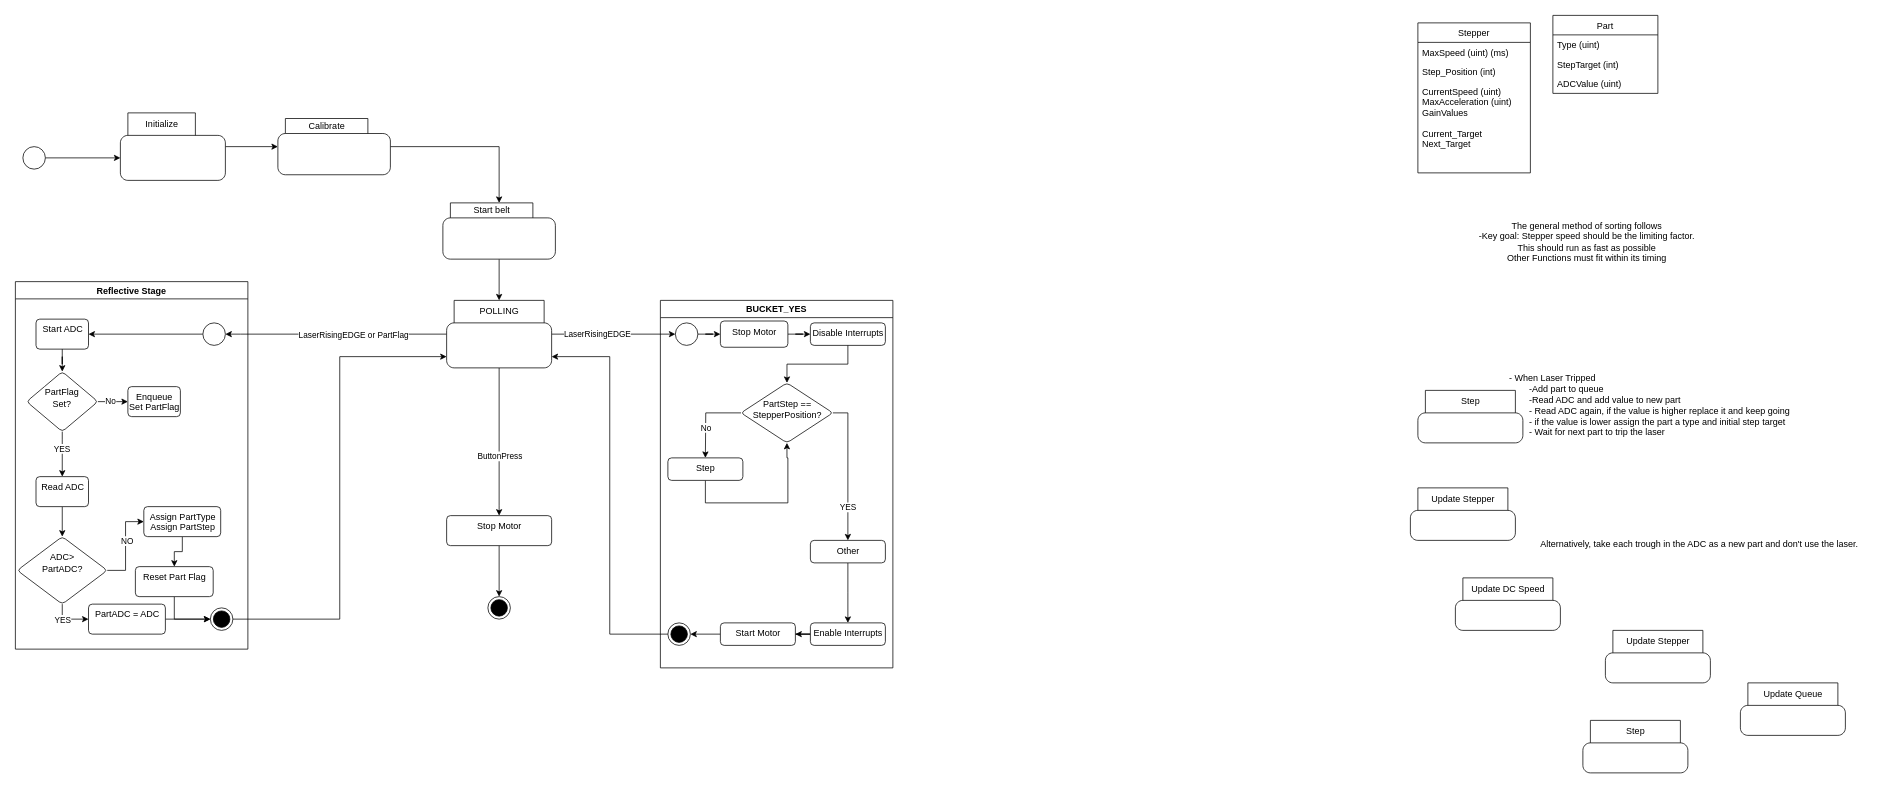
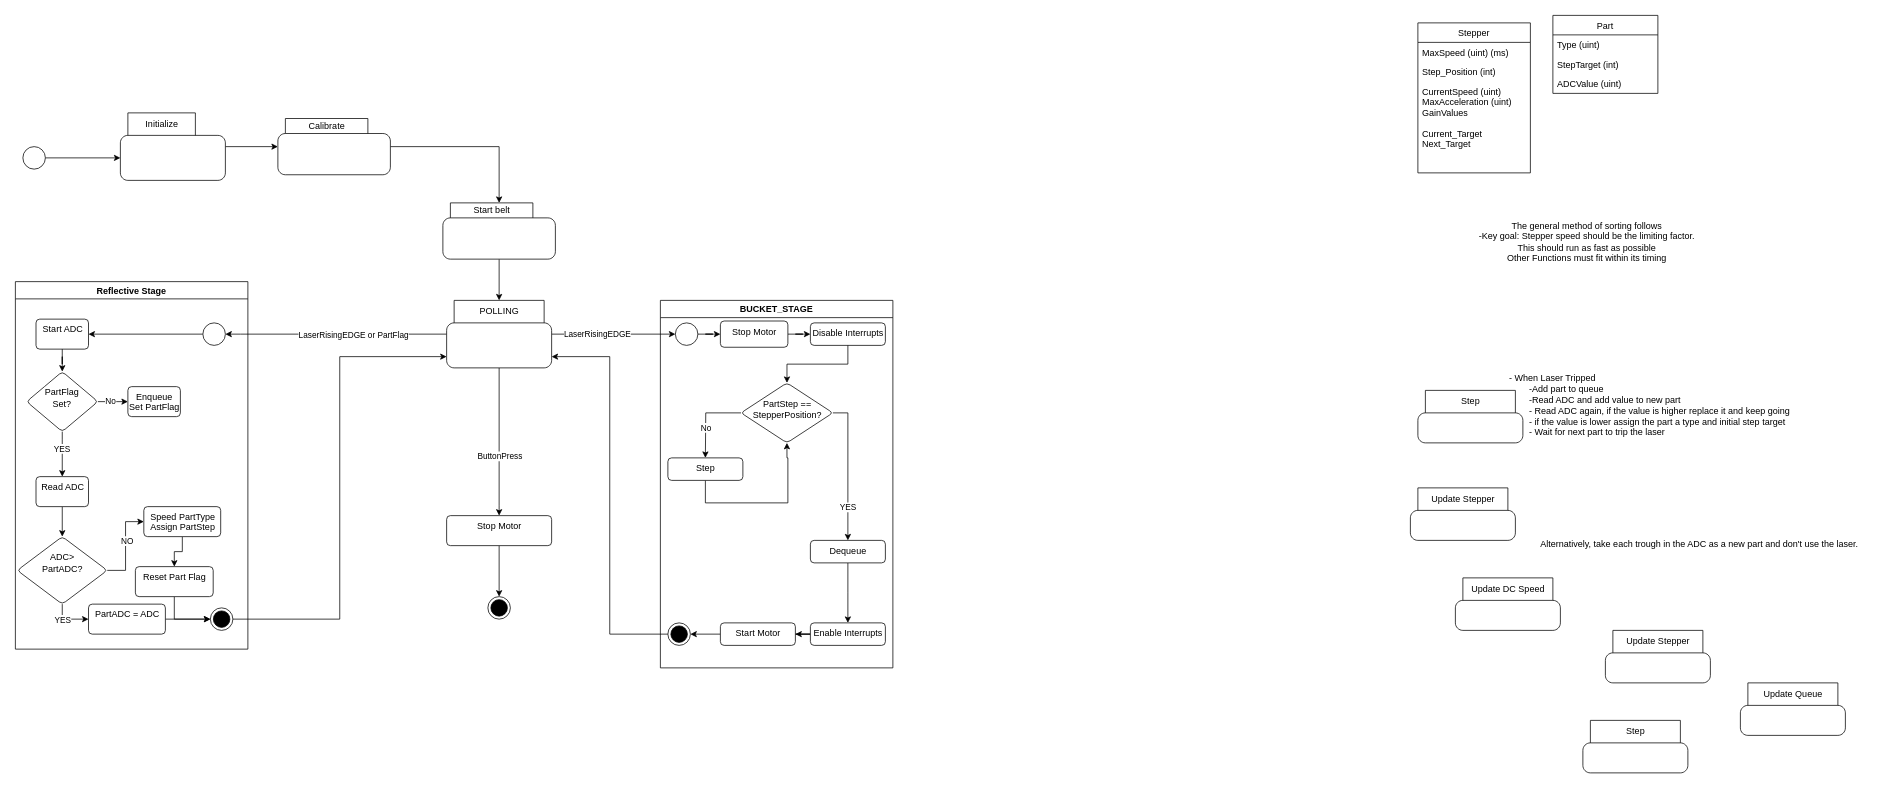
node "BUCKET_YES": label "BUCKET_YES" -> "BUCKET_STAGE"
node "Assign PartType Assign PartStep": label "Assign PartType Assign PartStep" -> "Speed PartType Assign PartStep"
node "Other": label "Other" -> "Dequeue"
